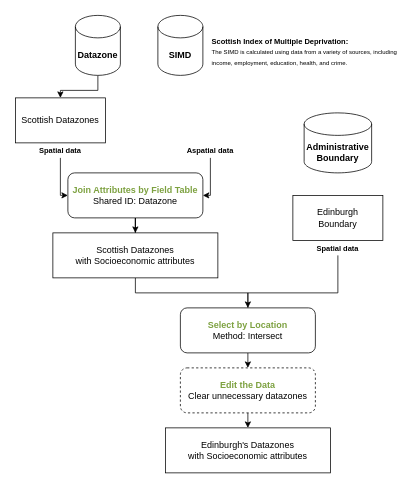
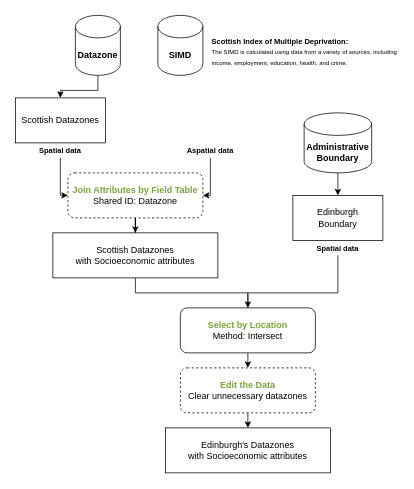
edge "Administrative Boundary" -> "Edinburgh Boundary": added
node "Join Attributes by Field Table Shared ID: Datazone": style solid -> dashed
